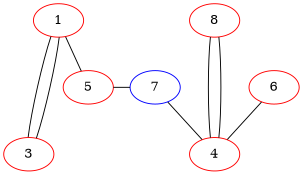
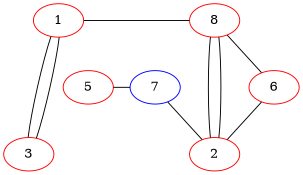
edge "1" -- "5": now "1" -- "8"
edge "8" -- "6": added
node "4": label "4" -> "2"
